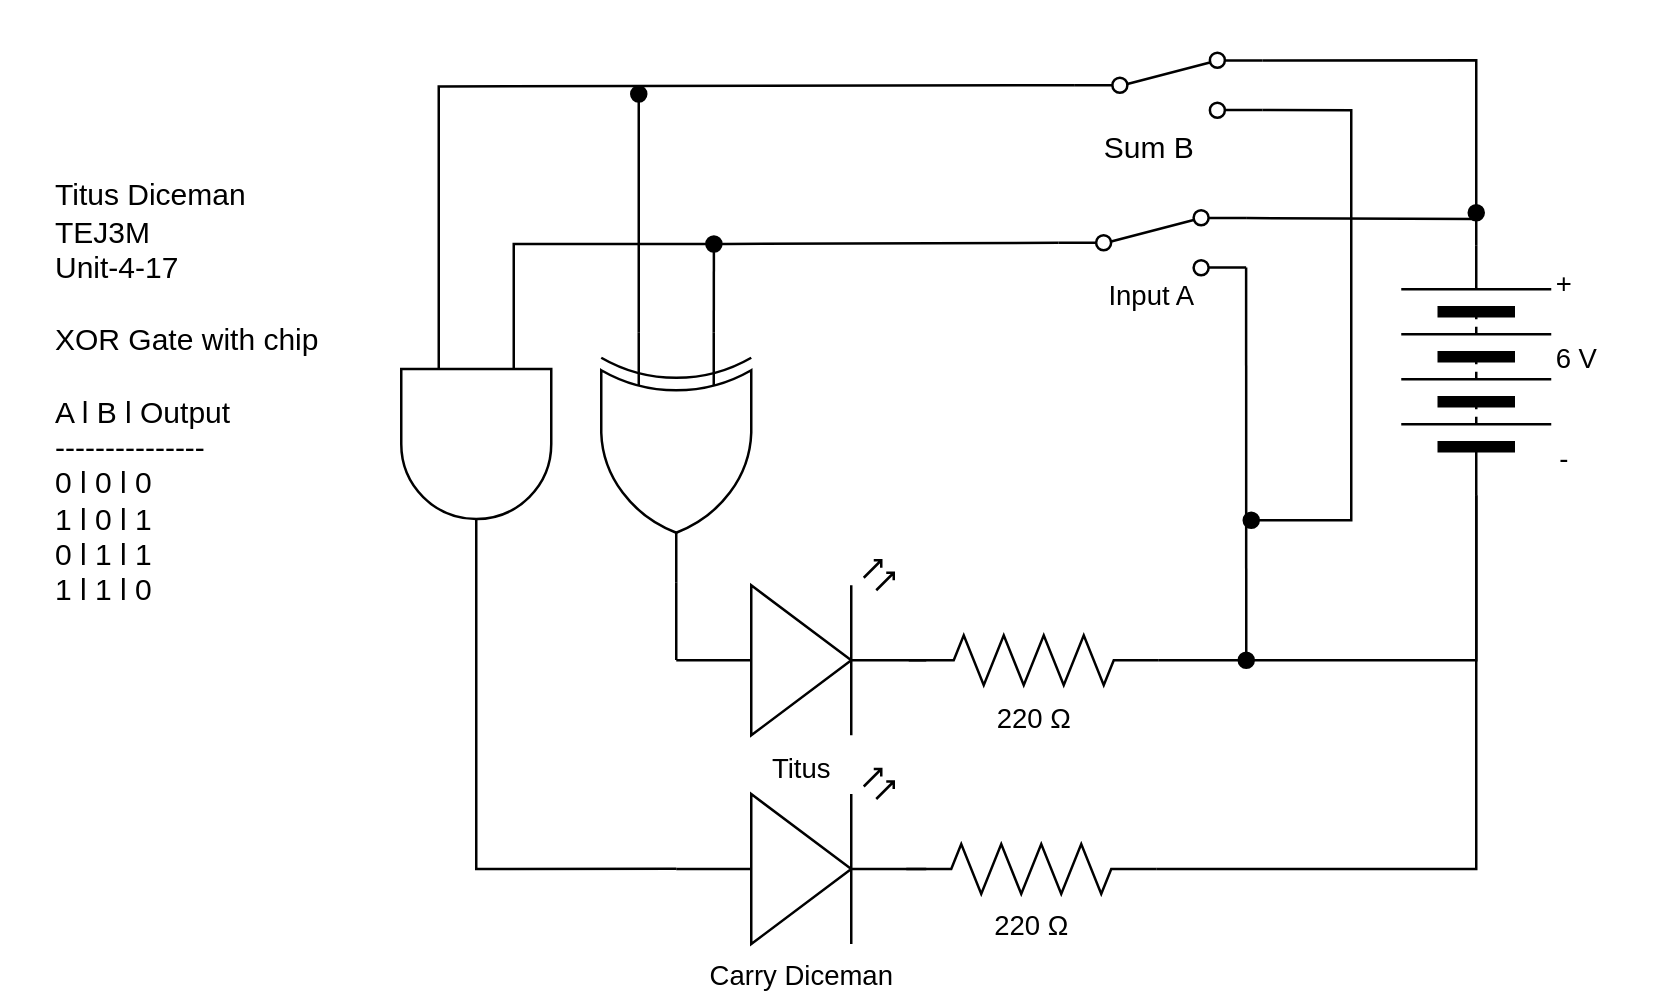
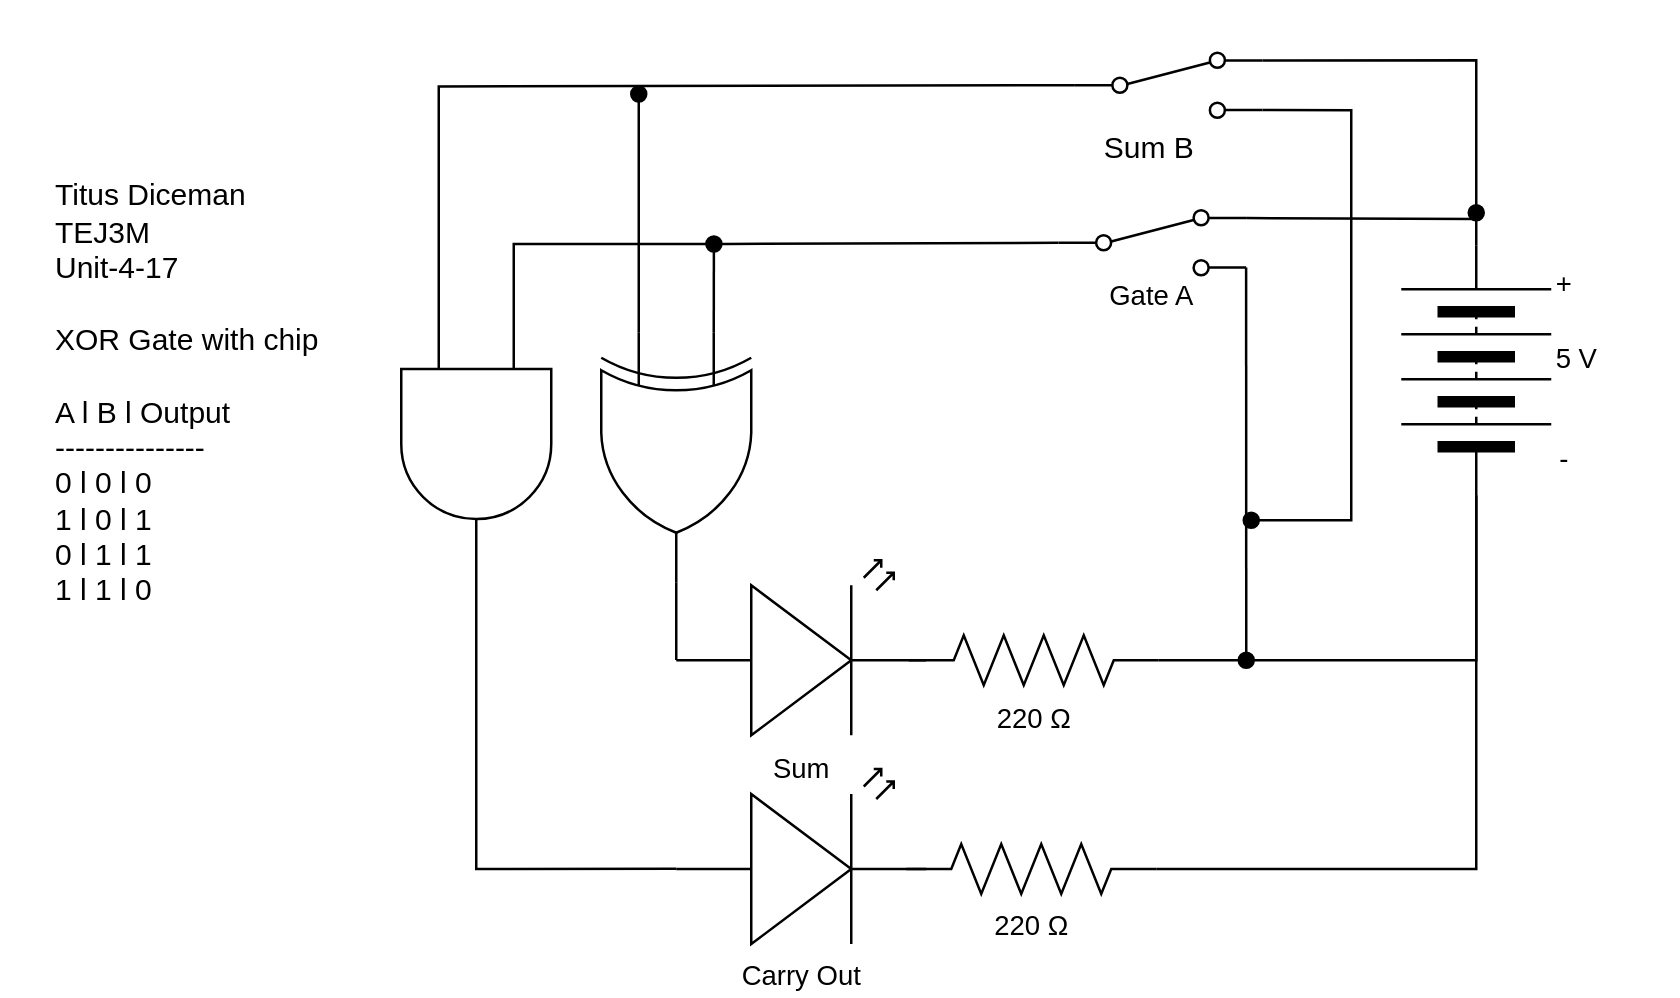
node "Input A": label "Input A" -> "Gate A"
node "6 V": label "6 V" -> "5 V"
node "Titus": label "Titus" -> "Sum"
node "Carry Diceman": label "Carry Diceman" -> "Carry Out"
